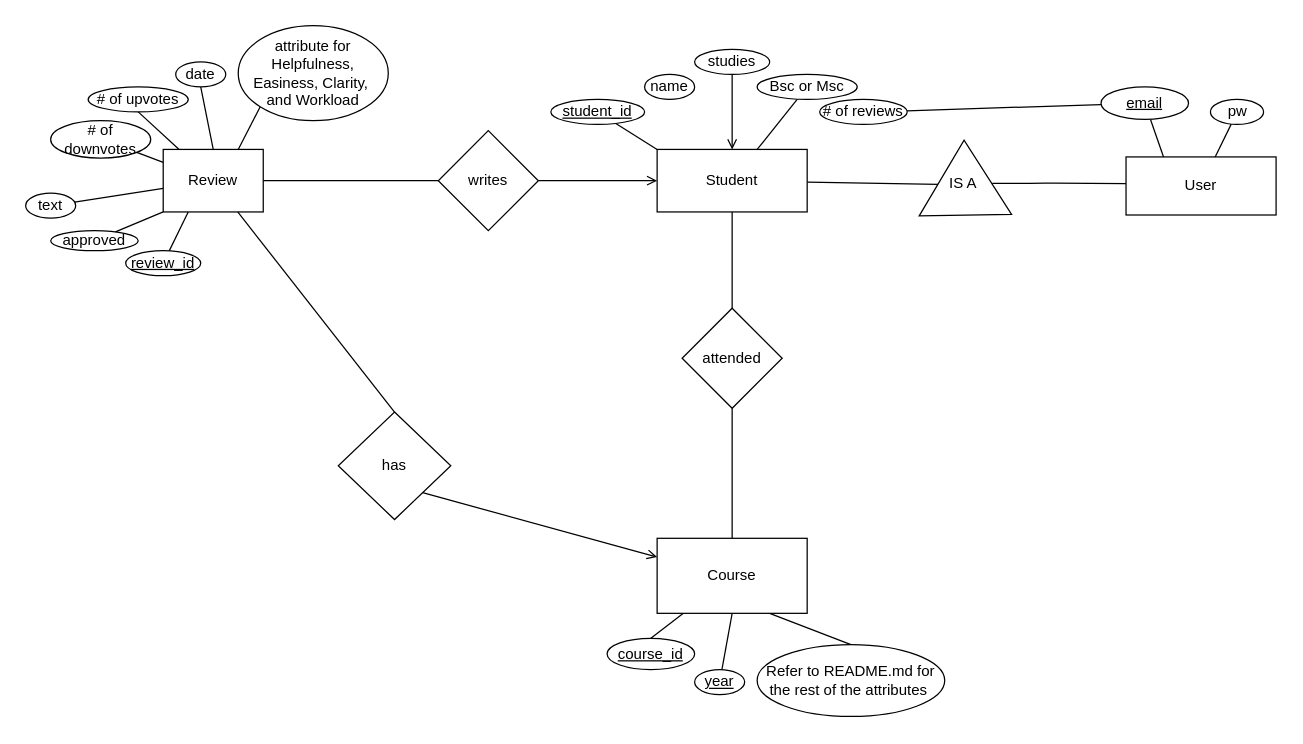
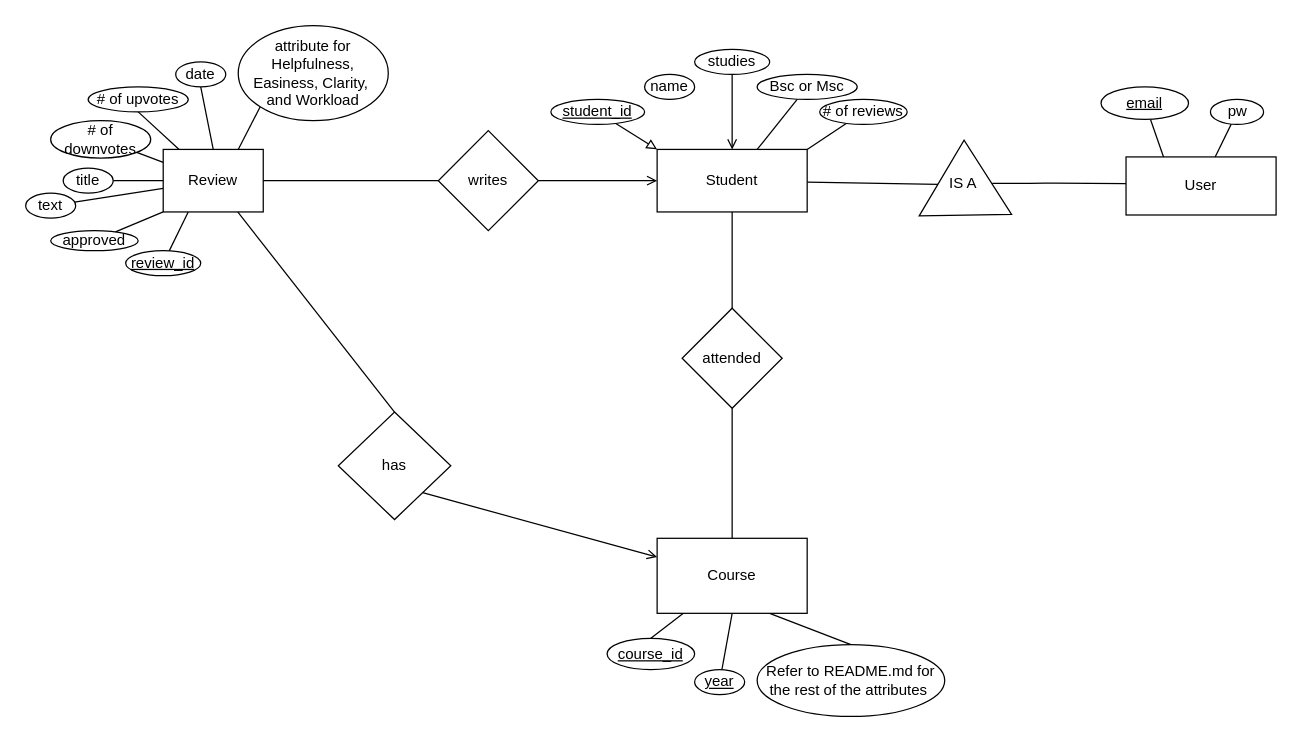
edge "email" -- "# of reviews": now "Student" -- "# of reviews"
edge "student_id" -- "Student": arrowhead none -> block
node "title": added
edge "title" -- "Review": added
